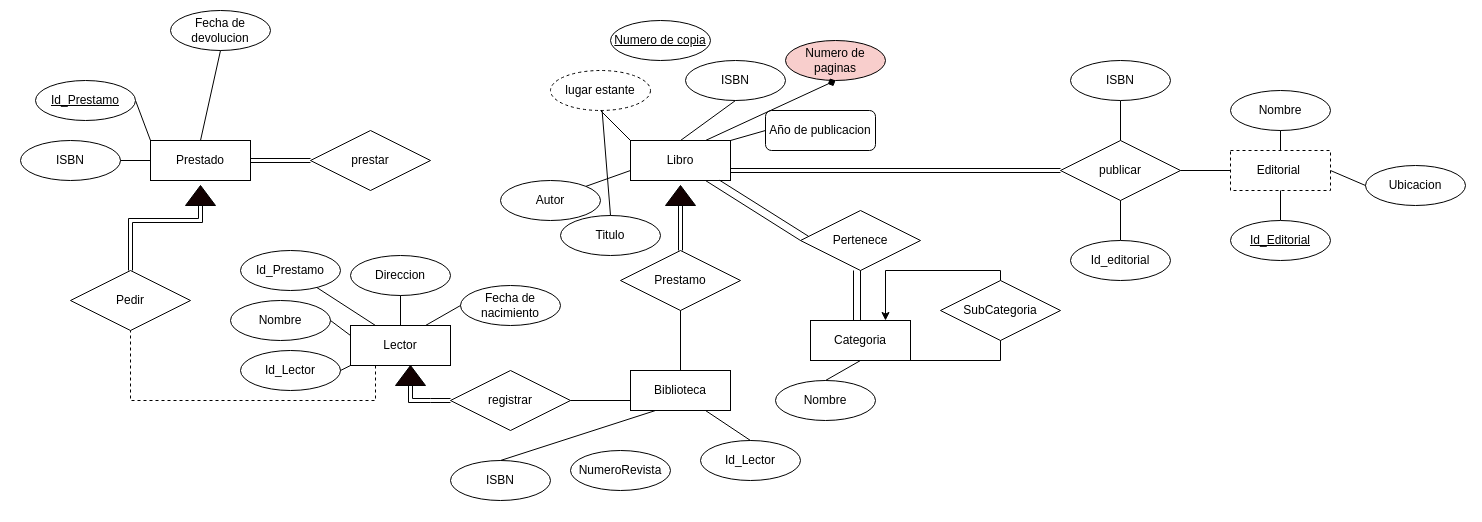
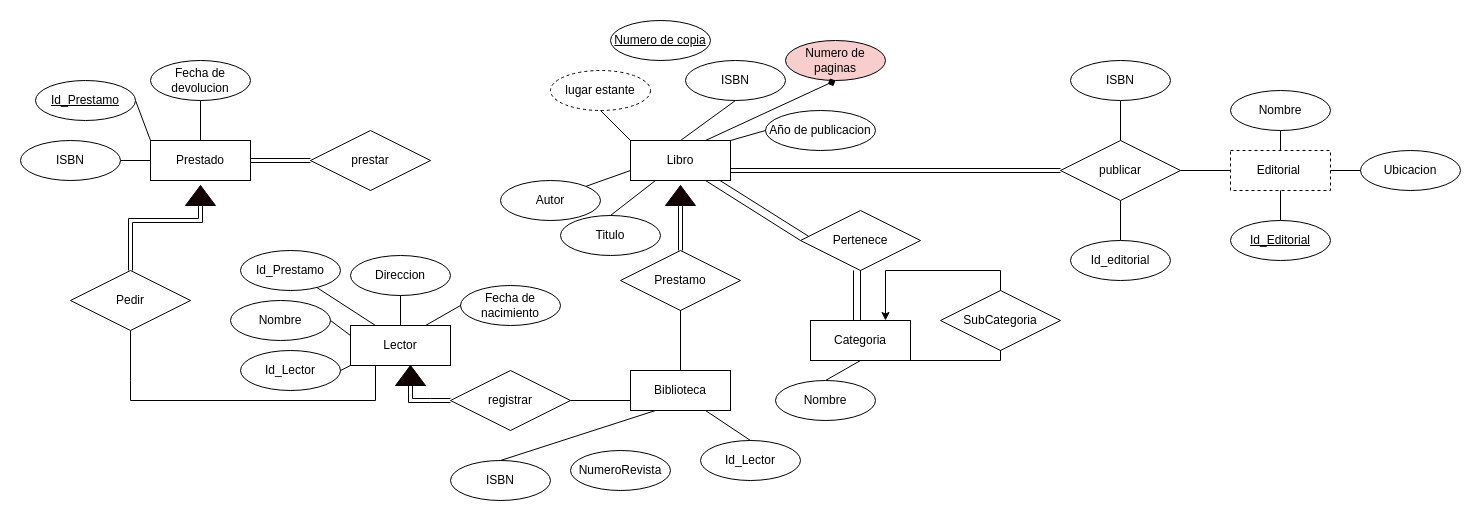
node "Fecha de devolucion": moved (221, 31) -> (201, 81)
node "Año de publicacion": shape rounded rectangle -> ellipse
edge "lugar estante" -- "Titulo": now "Libro" -- "Titulo"
node "Ubicacion": moved (1416, 186) -> (1411, 171)
node "SubCategoria": moved (1001, 311) -> (1001, 321)
edge "Pedir" -- "Lector": style dashed -> solid
